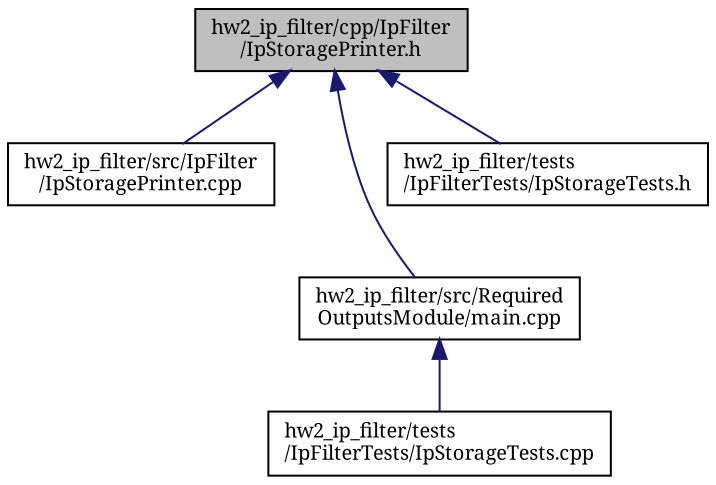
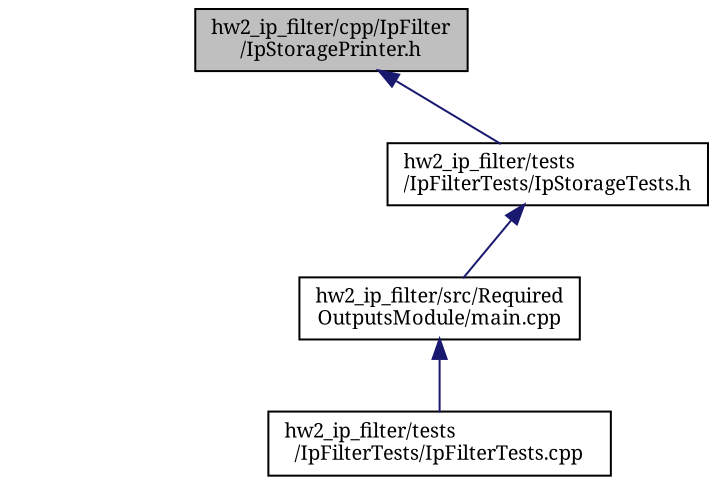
node "hw2_ip_filter/src/IpFilter /IpStoragePrinter.cpp": removed
edge "hw2_ip_filter/src/Required OutputsModule/main.cpp" -> "hw2_ip_filter/cpp/IpFilter /IpStoragePrinter.h": now "hw2_ip_filter/src/Required OutputsModule/main.cpp" -> "hw2_ip_filter/tests /IpFilterTests/IpStorageTests.h"
node "hw2_ip_filter/tests /IpFilterTests/IpStorageTests.cpp": label "hw2_ip_filter/tests /IpFilterTests/IpStorageTests.cpp" -> "hw2_ip_filter/tests /IpFilterTests/IpFilterTests.cpp"
